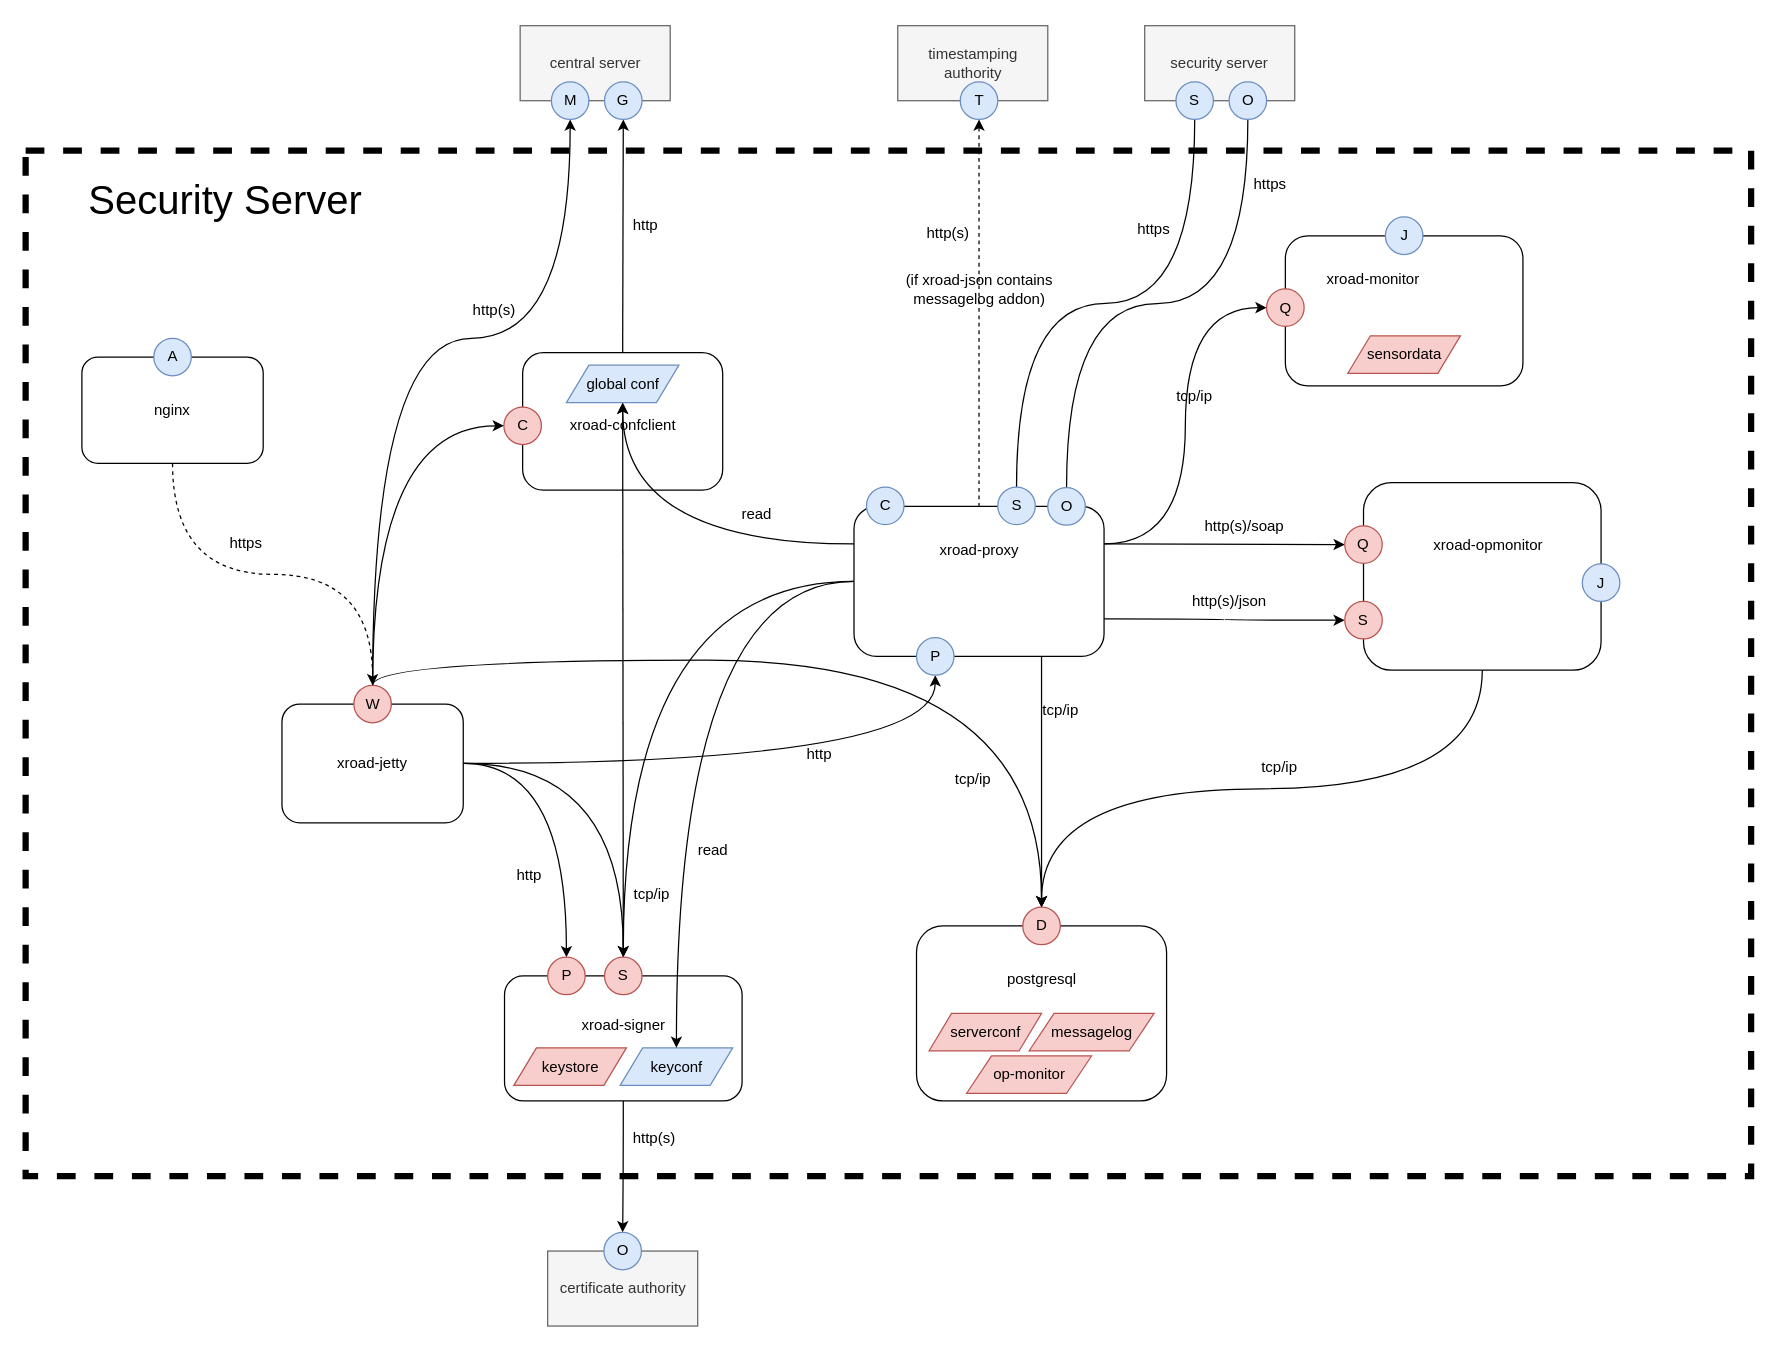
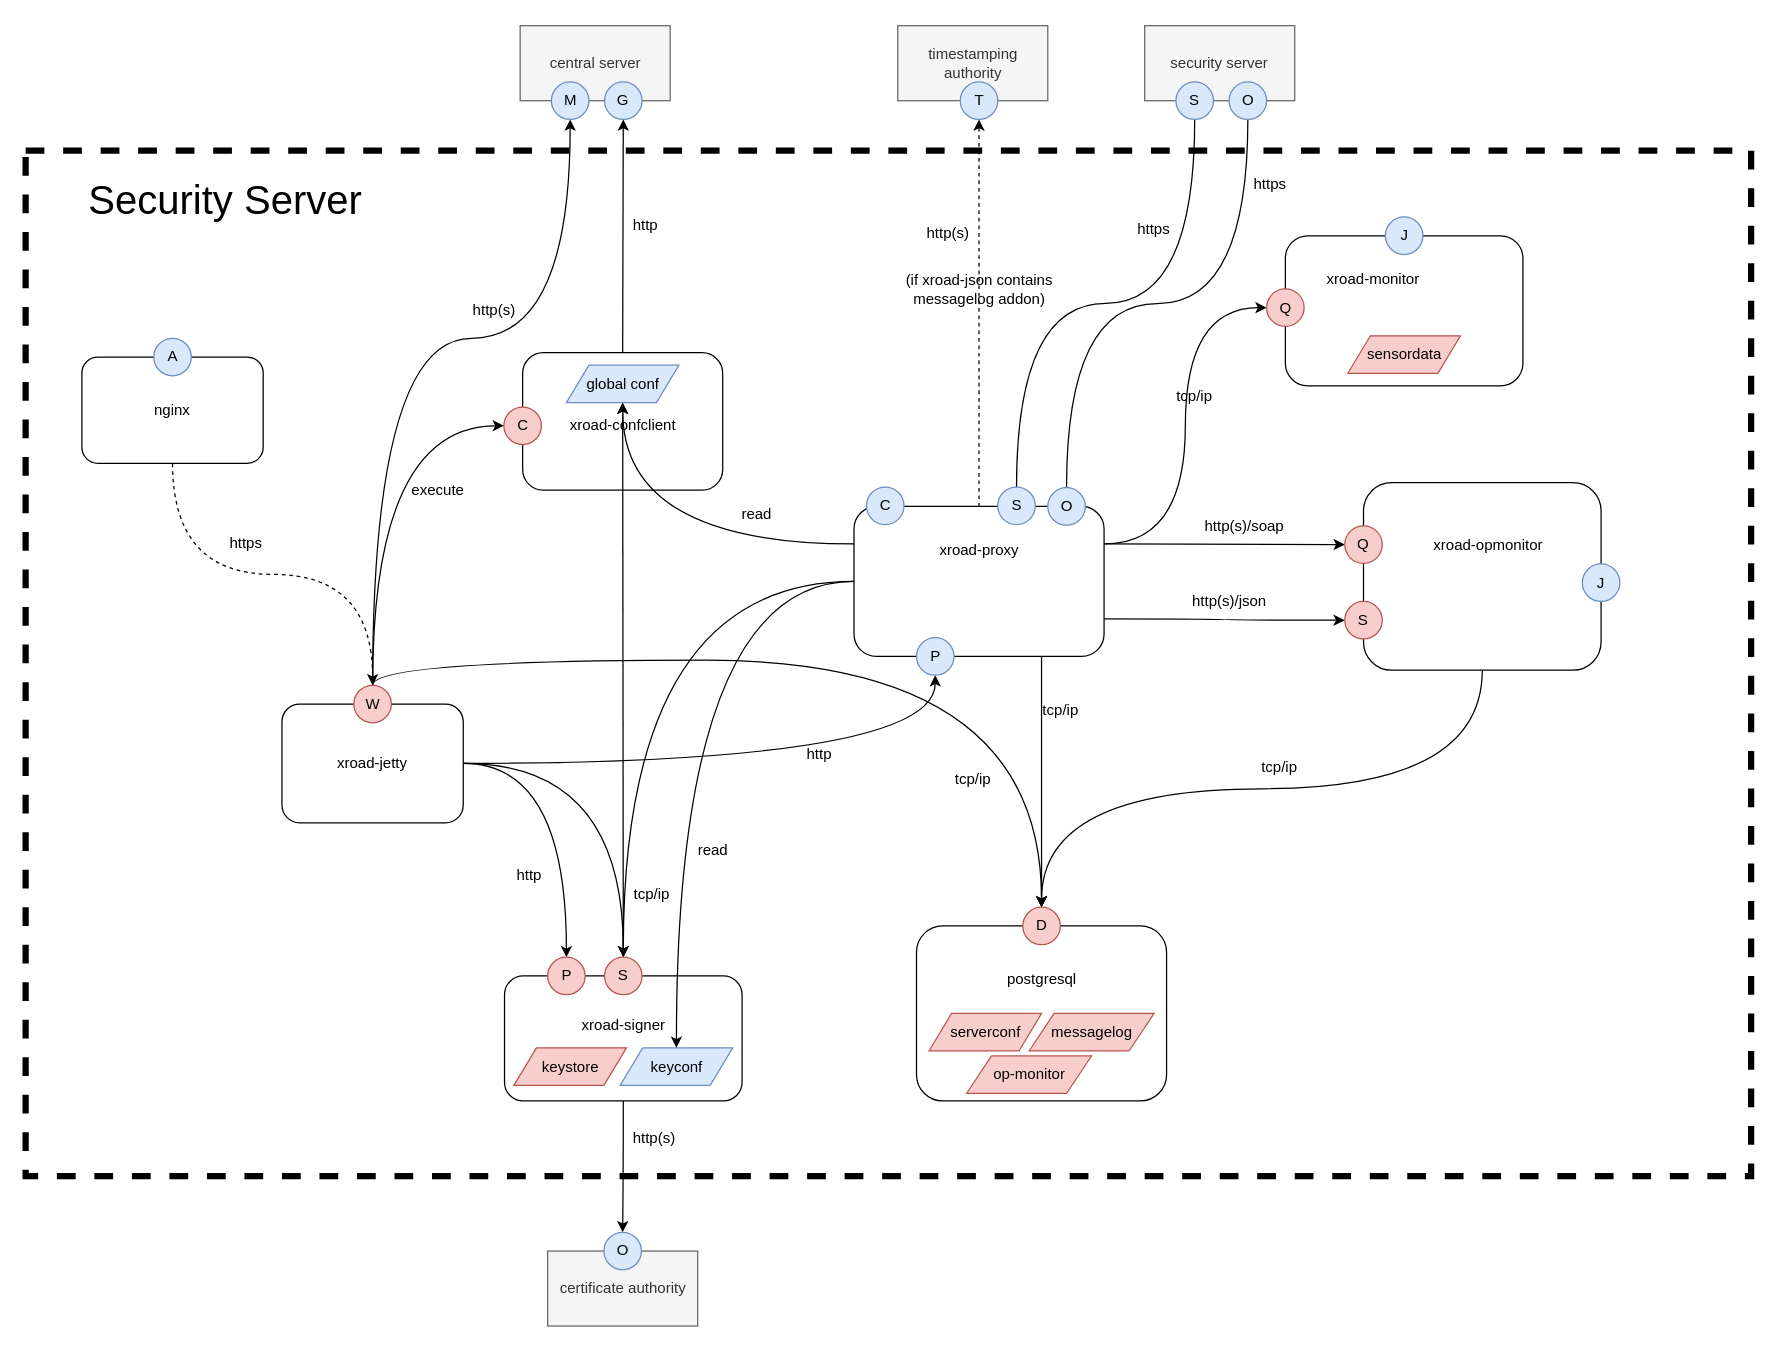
node "execute": added
